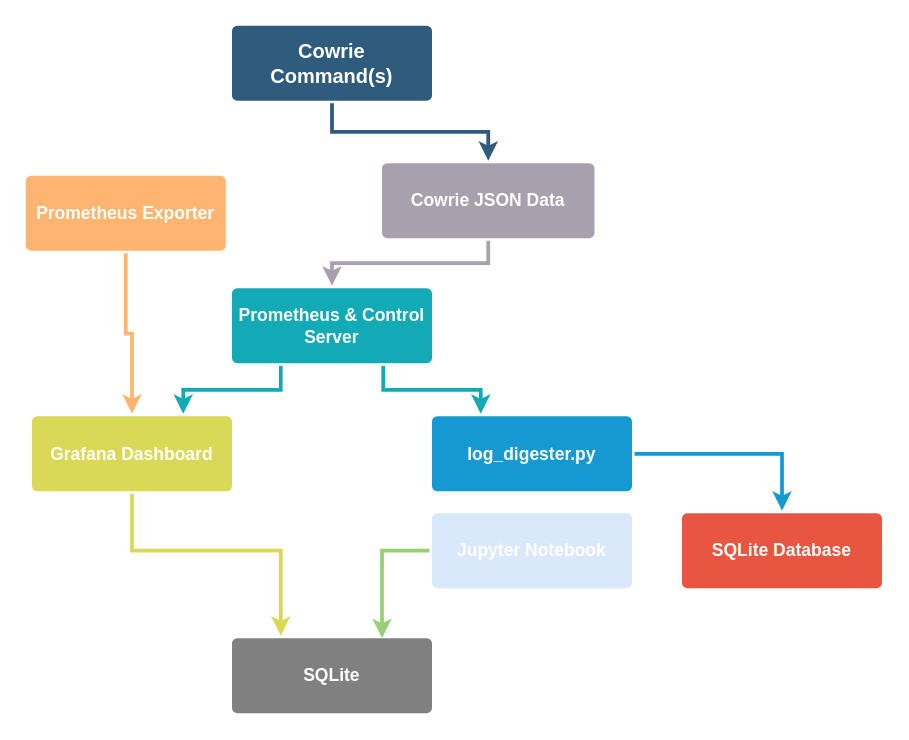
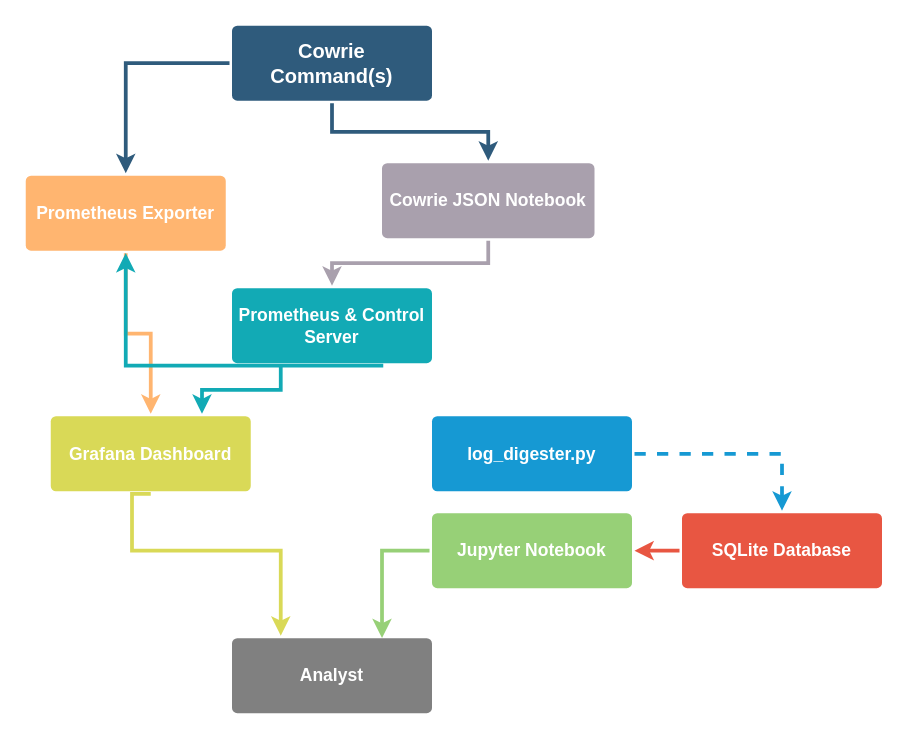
edge "Cowrie Command(s)" -> "Prometheus Exporter": added
node "Cowrie JSON Data": label "Cowrie JSON Data" -> "Cowrie JSON Notebook"
edge "Prometheus & Control Server" -> "log_digester.py": now "Prometheus & Control Server" -> "Prometheus Exporter"
node "Grafana Dashboard": moved (132, 454) -> (151, 454)
edge "log_digester.py" -> "SQLite Database": style solid -> dashed
node "Jupyter Notebook": fillcolor #dae8fc -> #97d077
edge "SQLite Database" -> "Jupyter Notebook": added
node "SQLite": label "SQLite" -> "Analyst"
